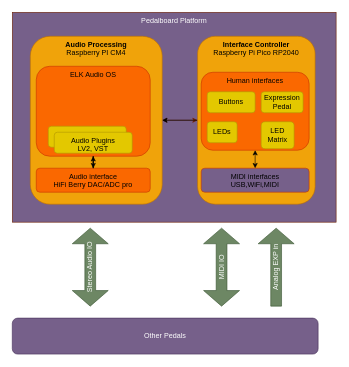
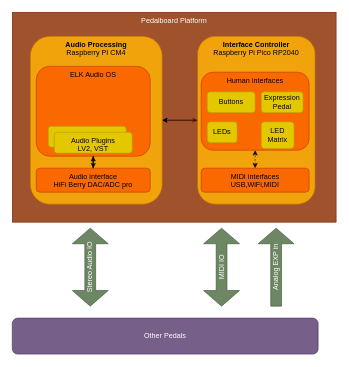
node "Pedalboard Platform": fillcolor #76608a -> #a0522d
edge "Human interfaces" -- "MIDI interfaces USB,WiFi,MIDI": style solid -> dashed
node "MIDI interfaces USB,WiFi,MIDI": fillcolor #76608a -> #fa6800
